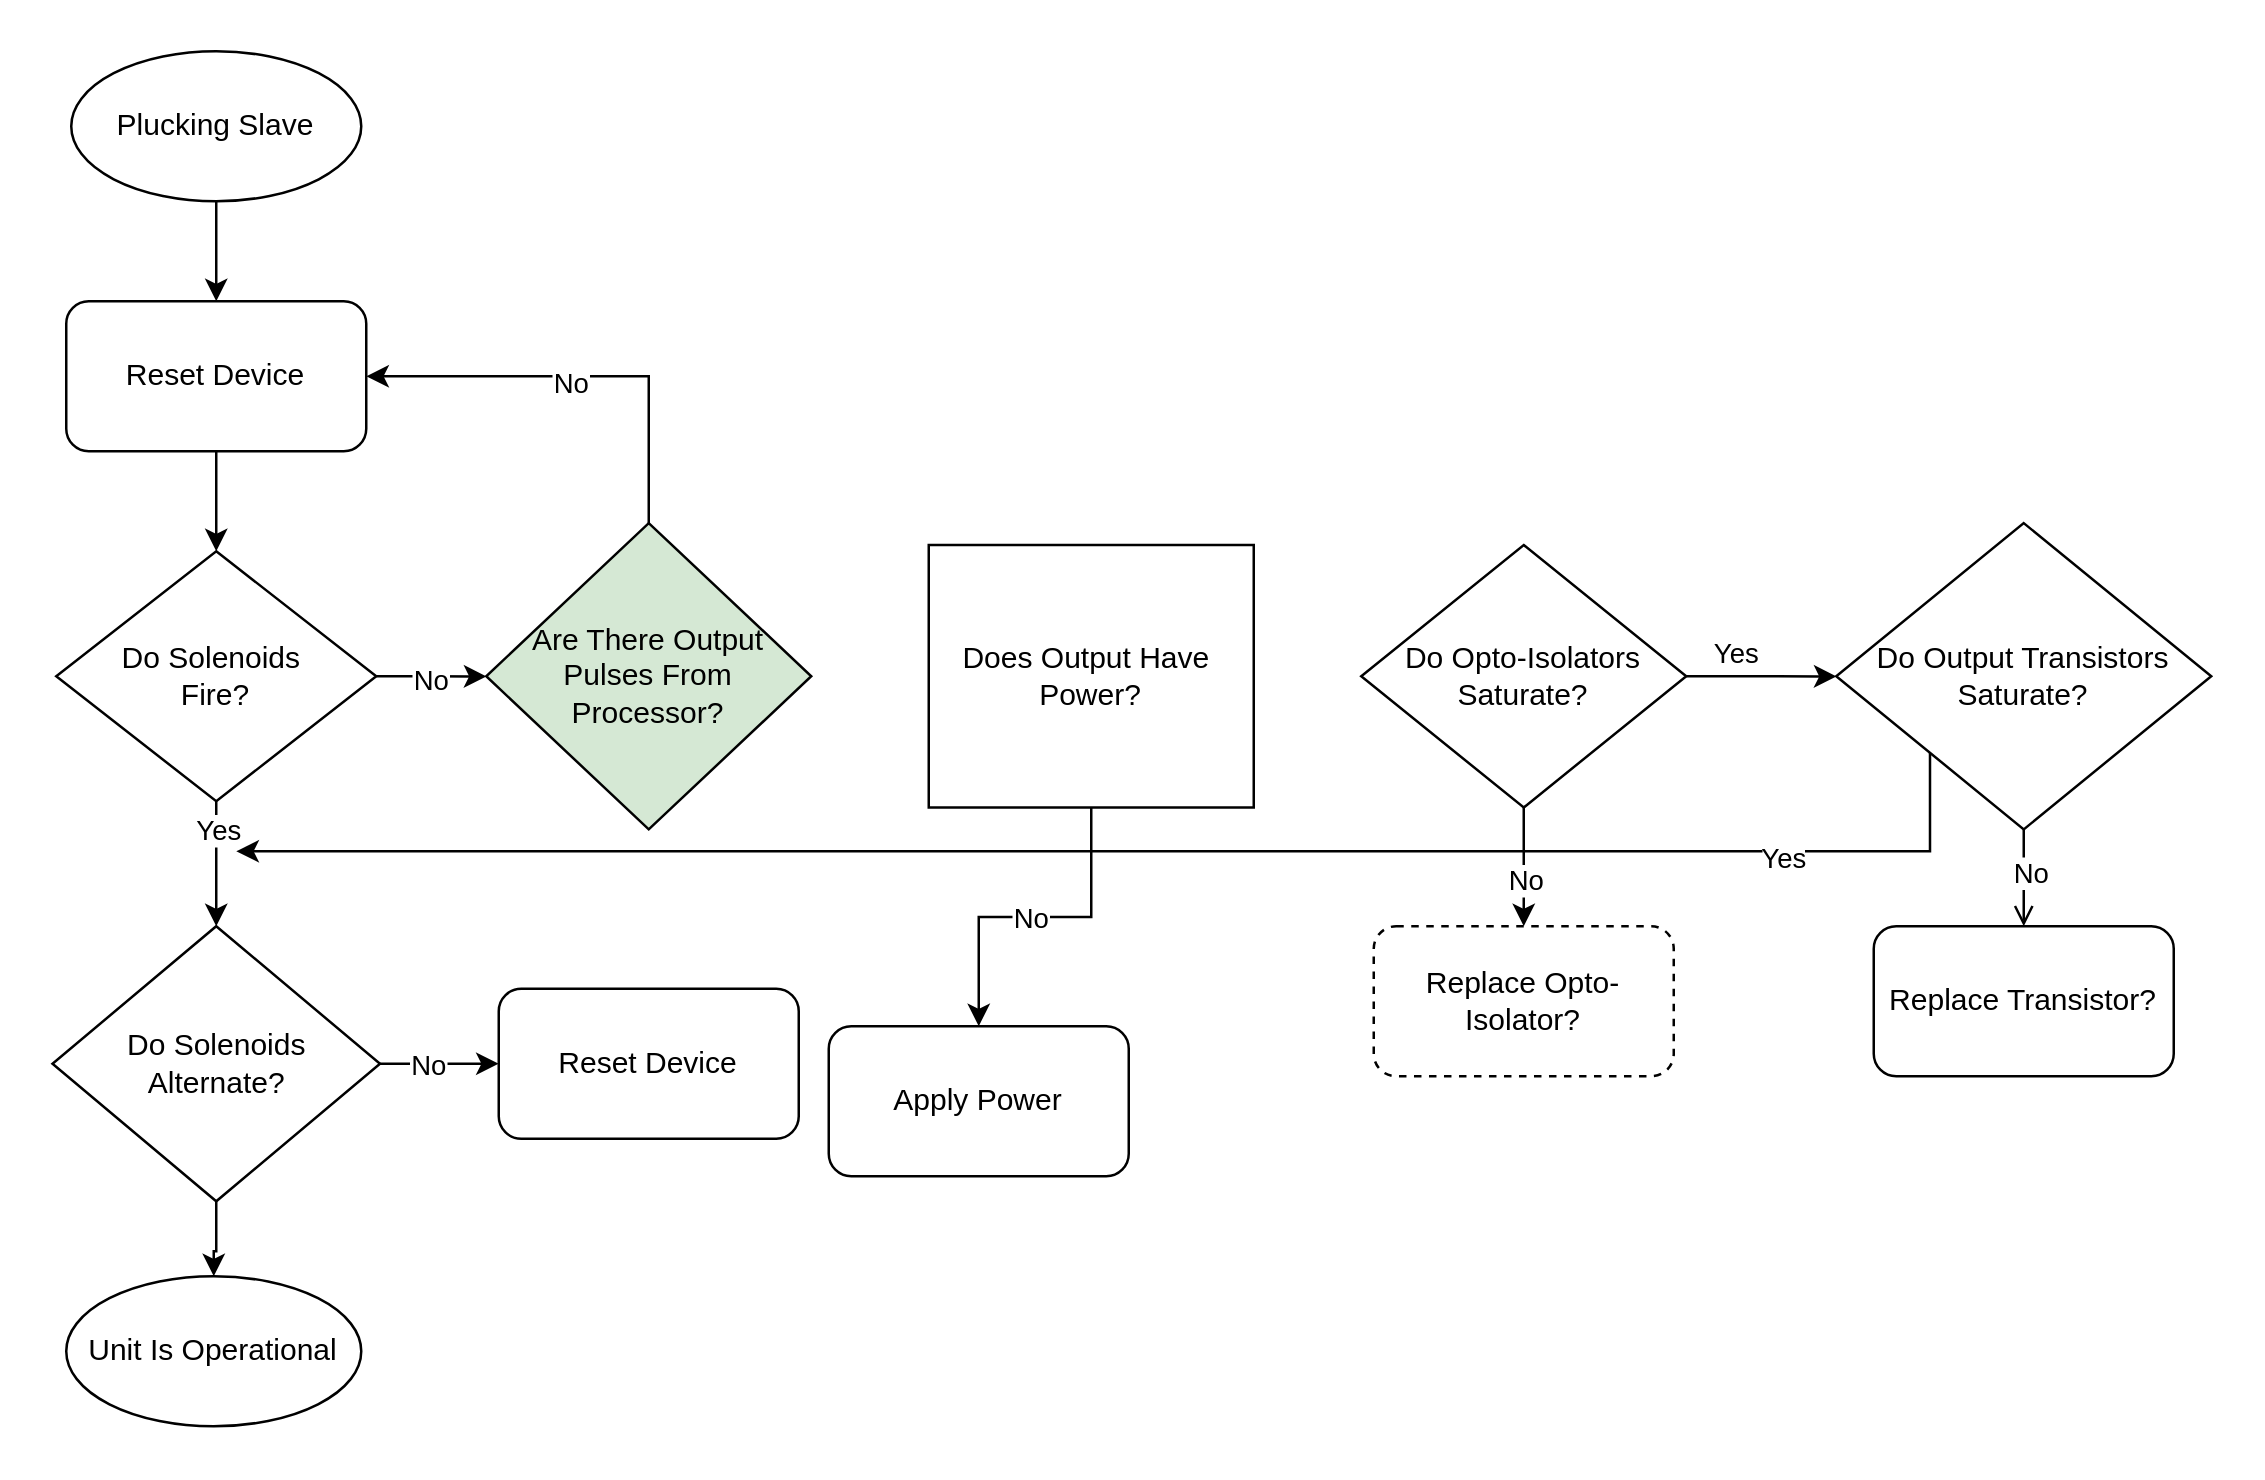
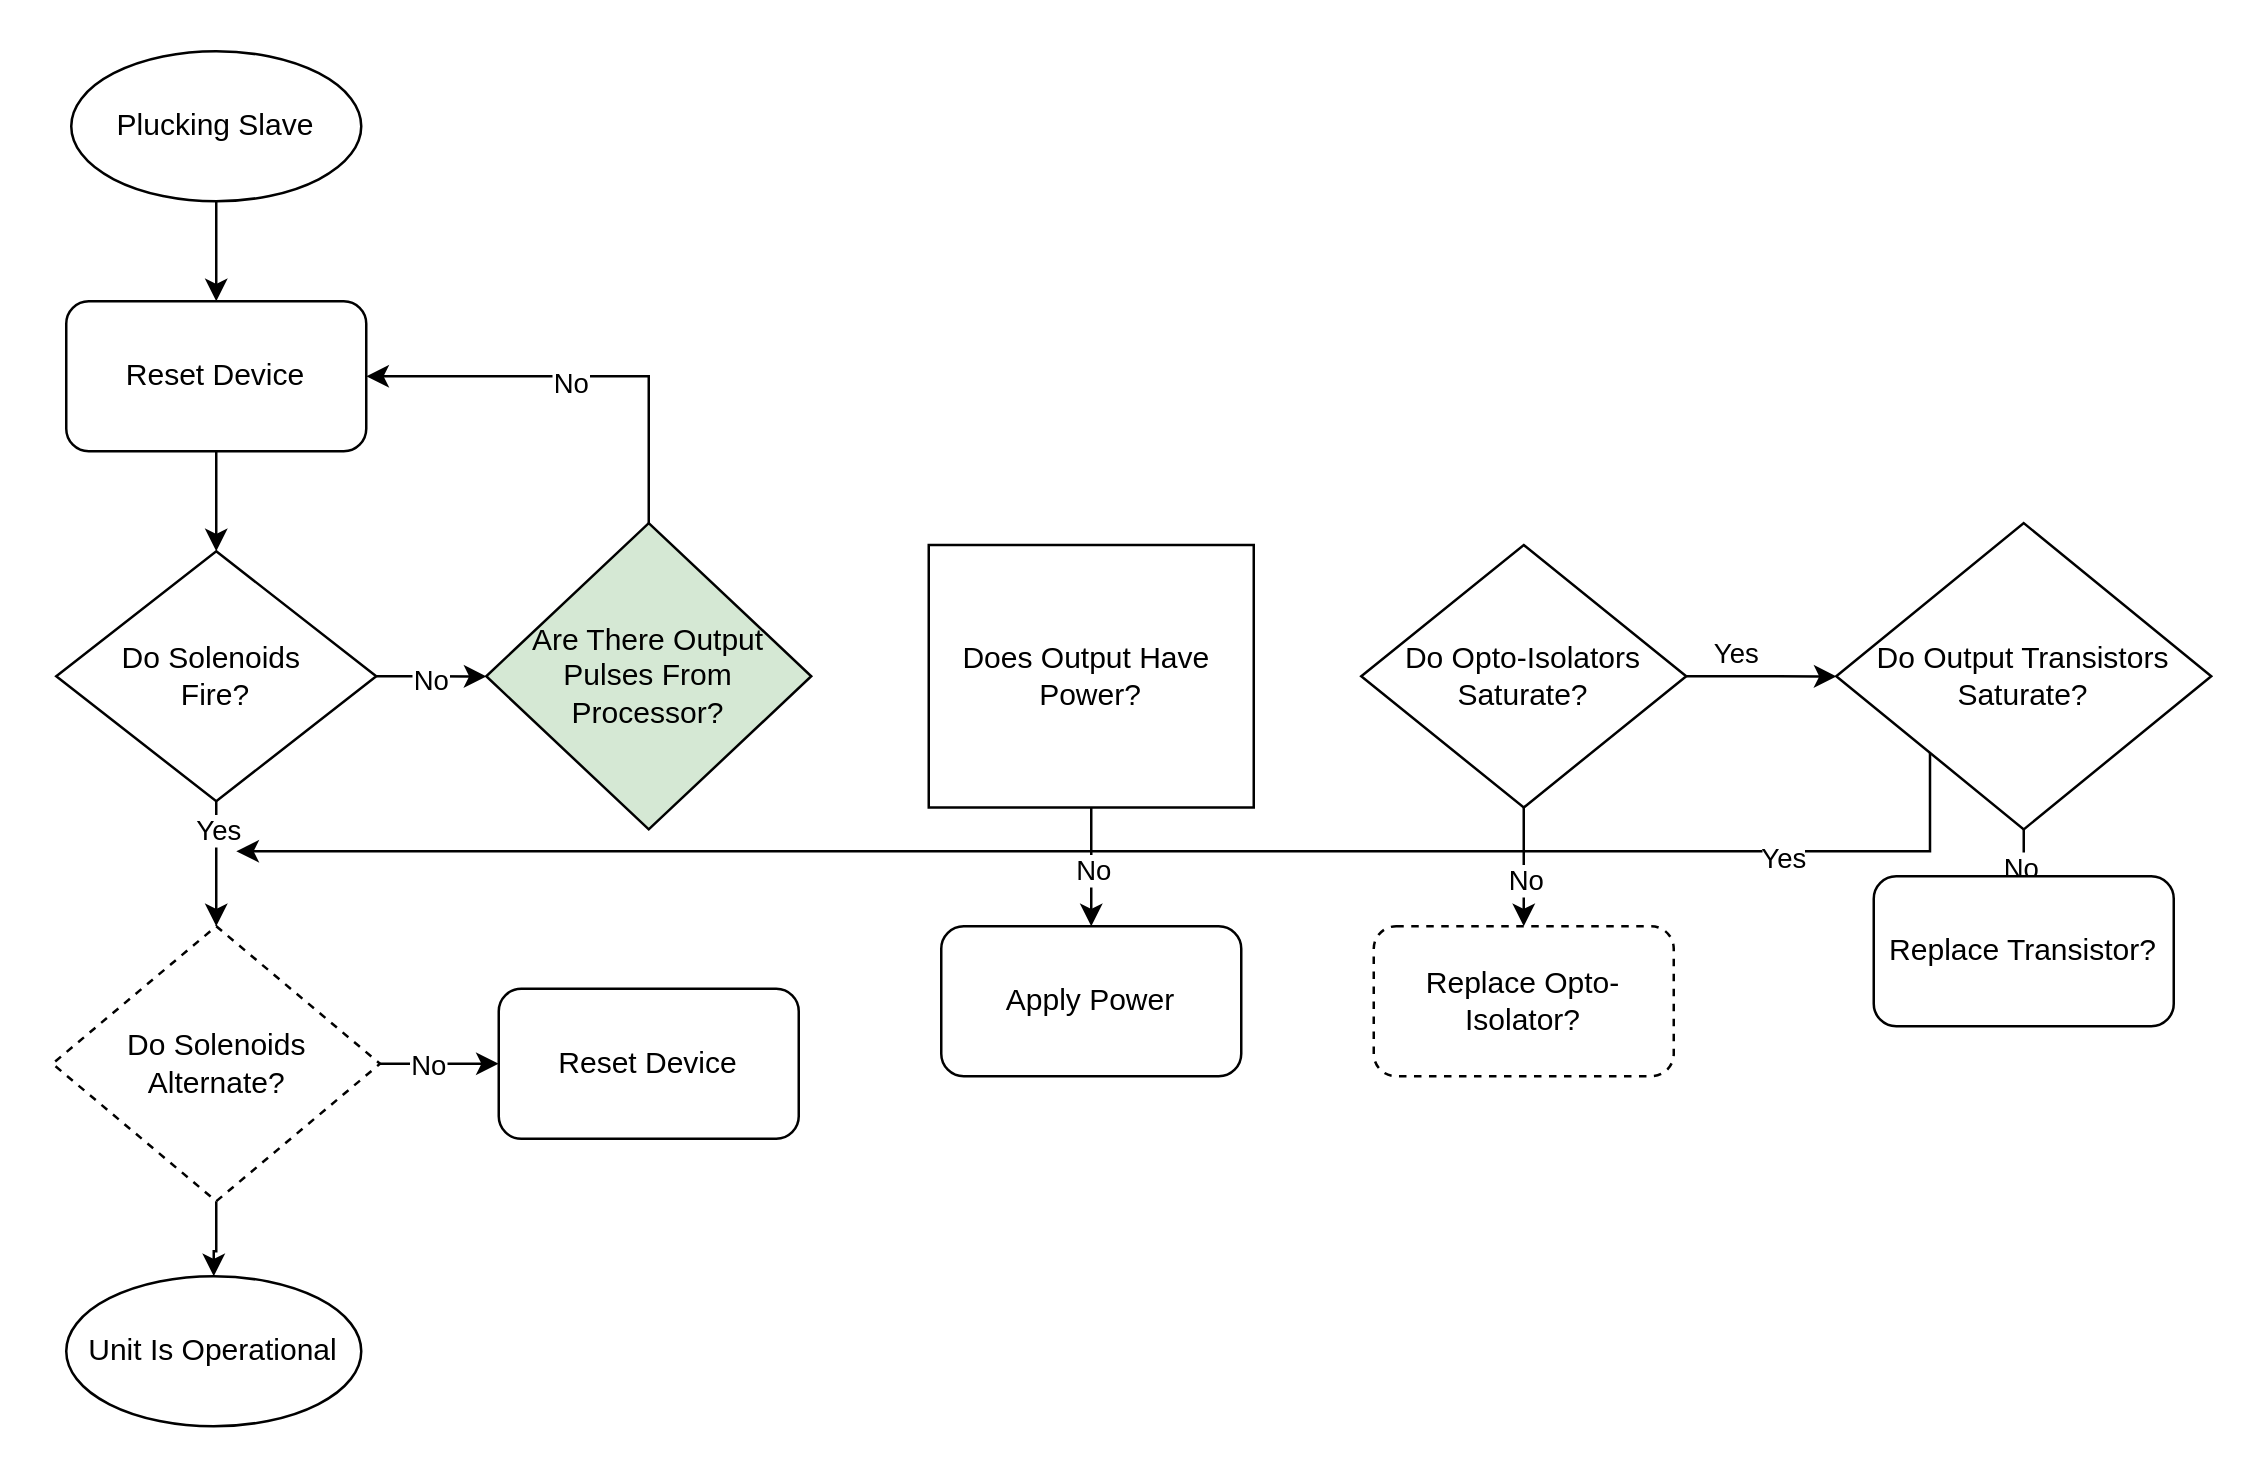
node "Replace Transistor?": moved (2024, 1001) -> (2024, 951)
node "Do Solenoids Alternate?": style solid -> dashed
node "Apply Power": moved (979, 1101) -> (1091, 1001)
